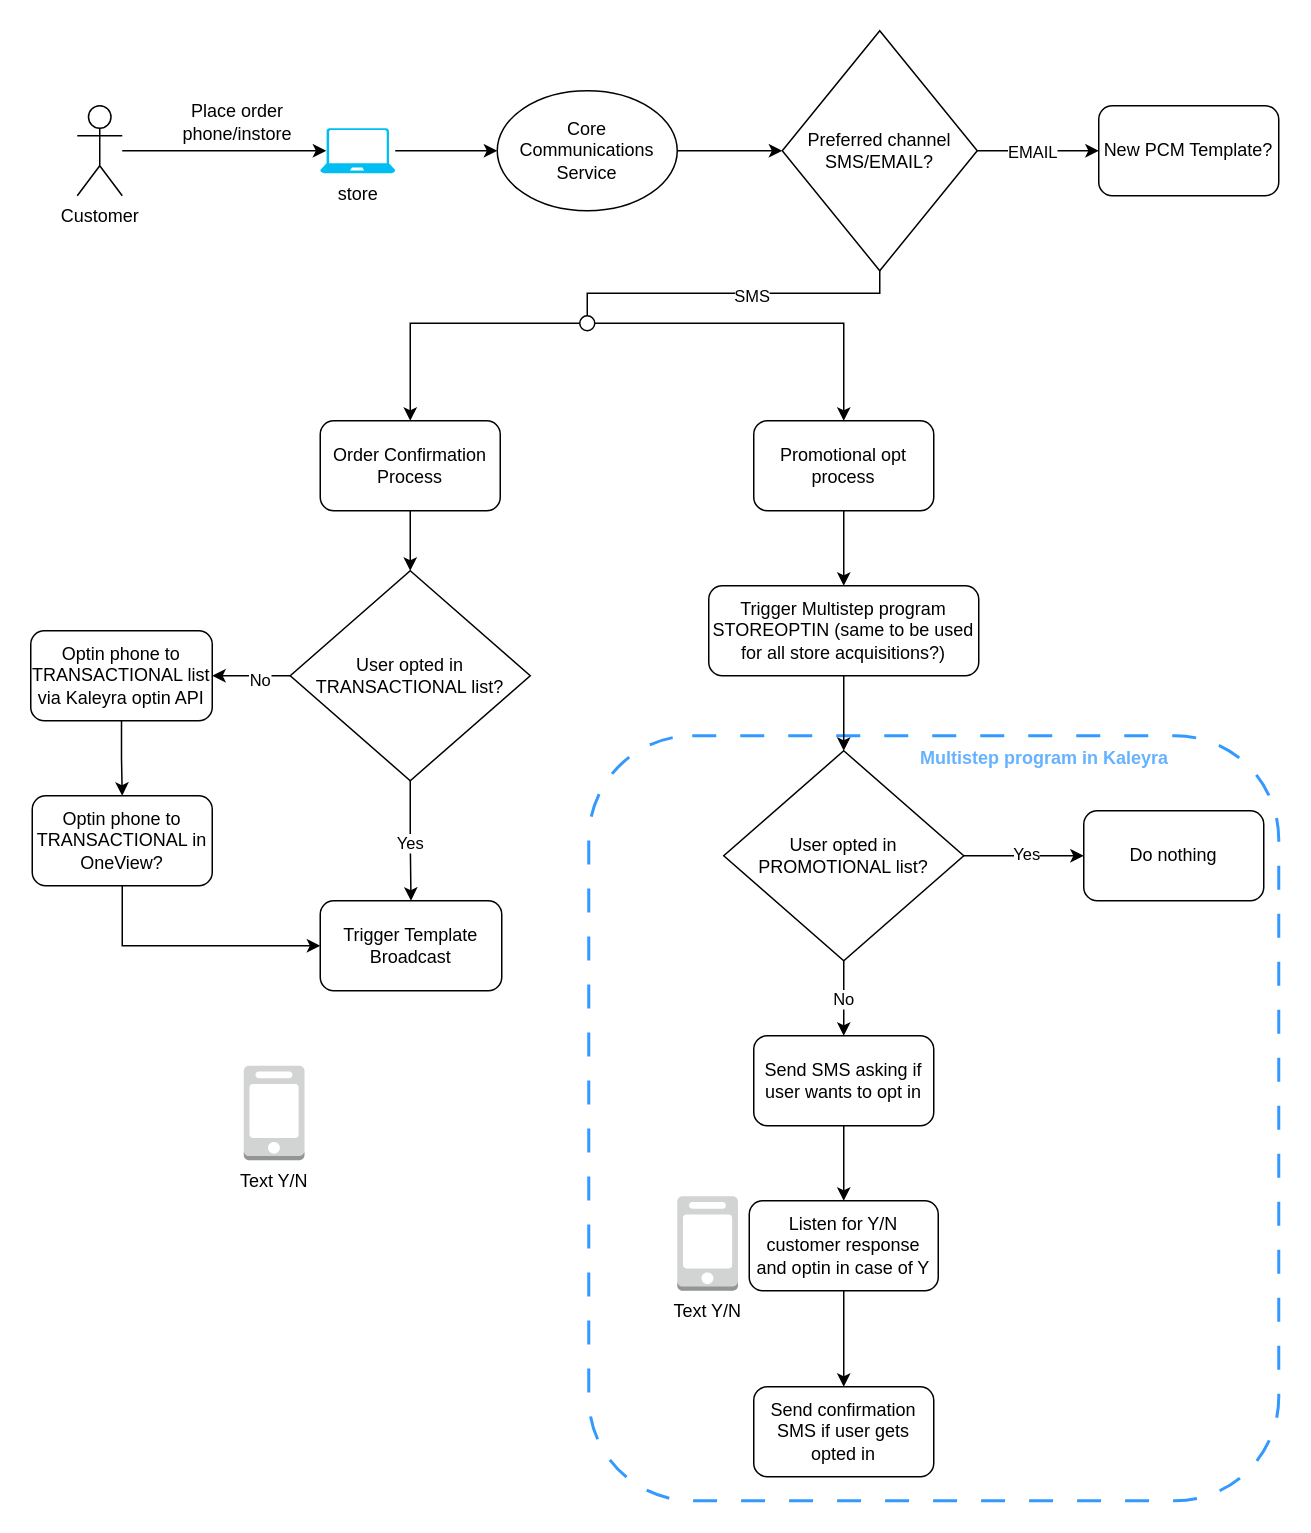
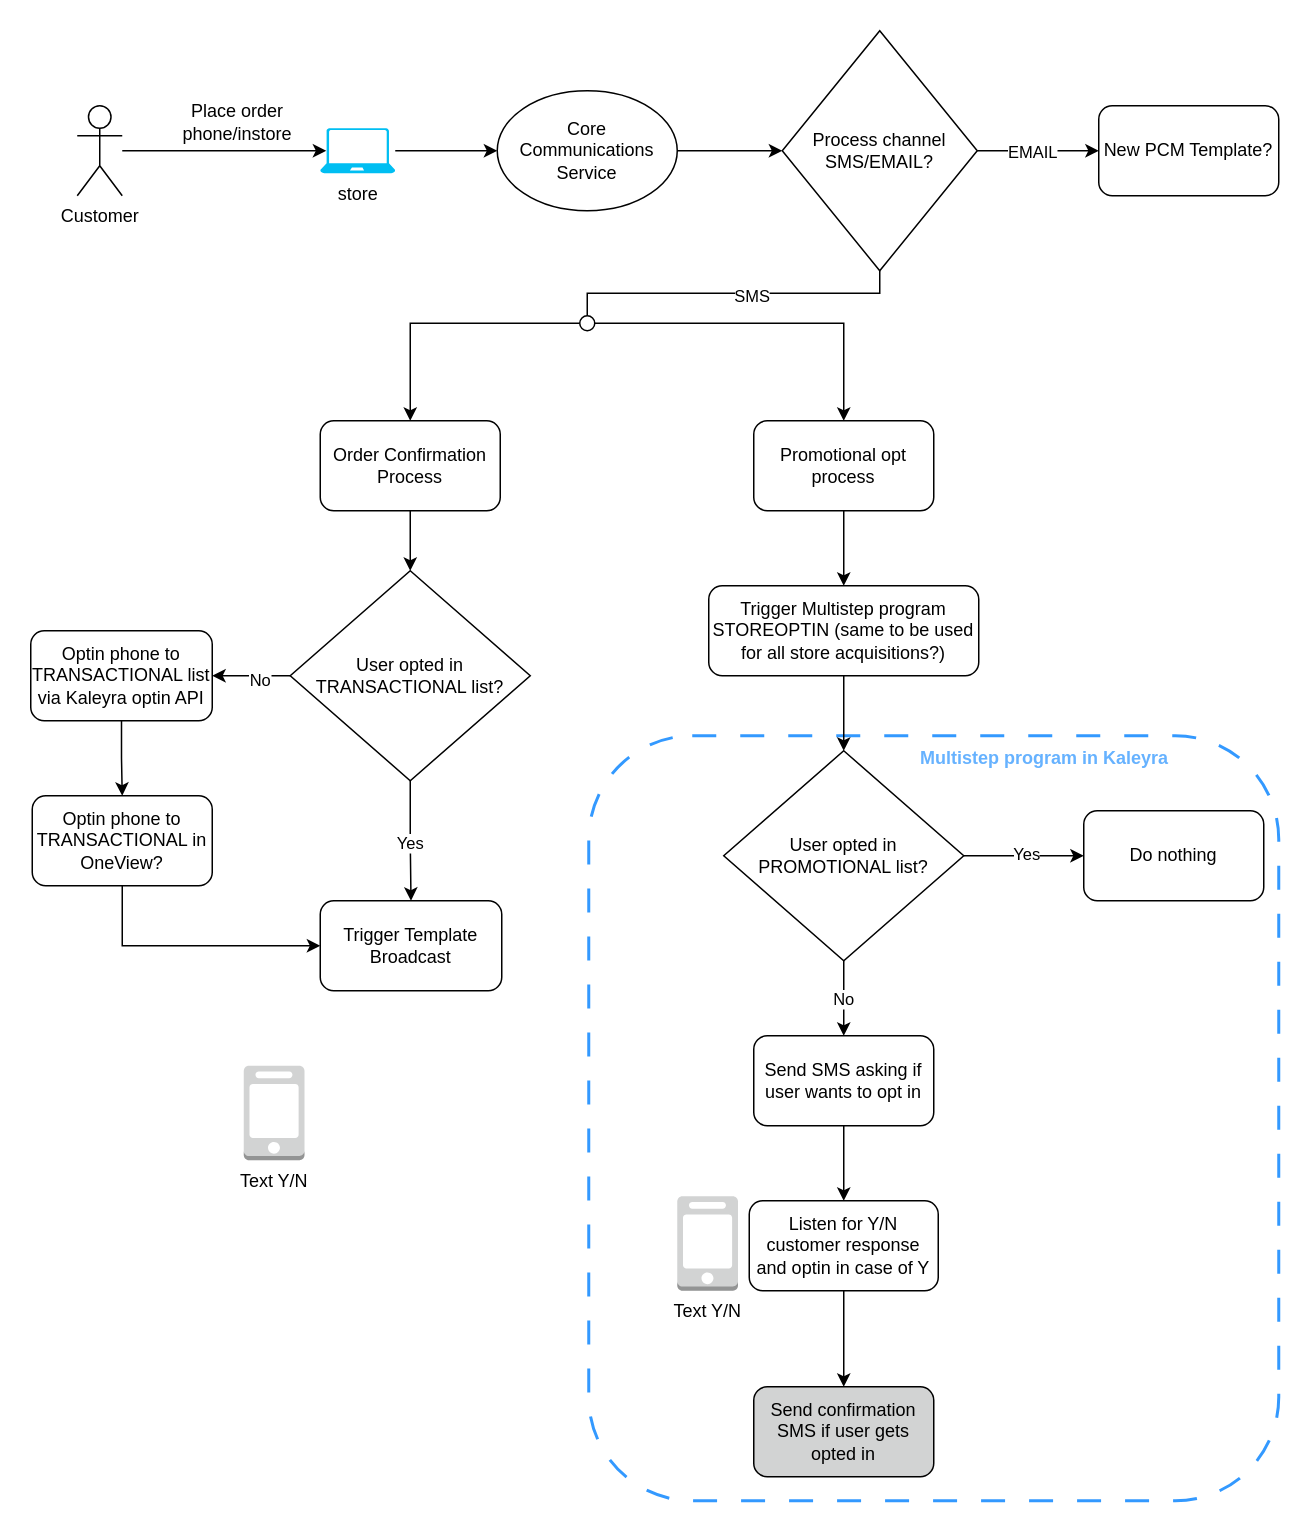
node "Preferred channel SMS/EMAIL?": label "Preferred channel SMS/EMAIL?" -> "Process channel SMS/EMAIL?"
node "Send confirmation SMS if user gets opted in": fillcolor #ffffff -> #d2d3d3
